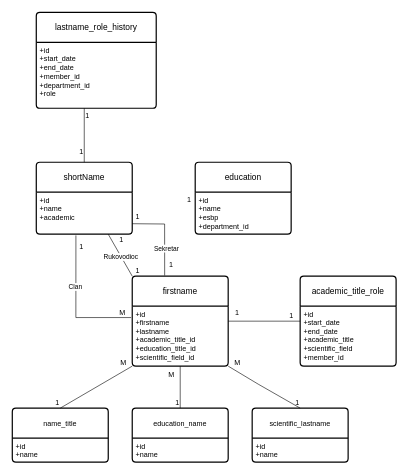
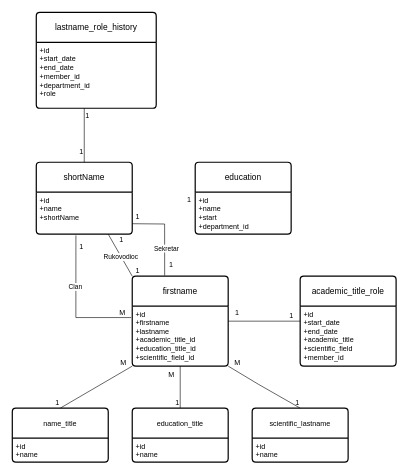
node "+id +name +academic": label "+id +name +academic" -> "+id +name +shortName"
node "+id +name +esbp +department_id": label "+id +name +esbp +department_id" -> "+id +name +start +department_id"
node "education_name": label "education_name" -> "education_title"
